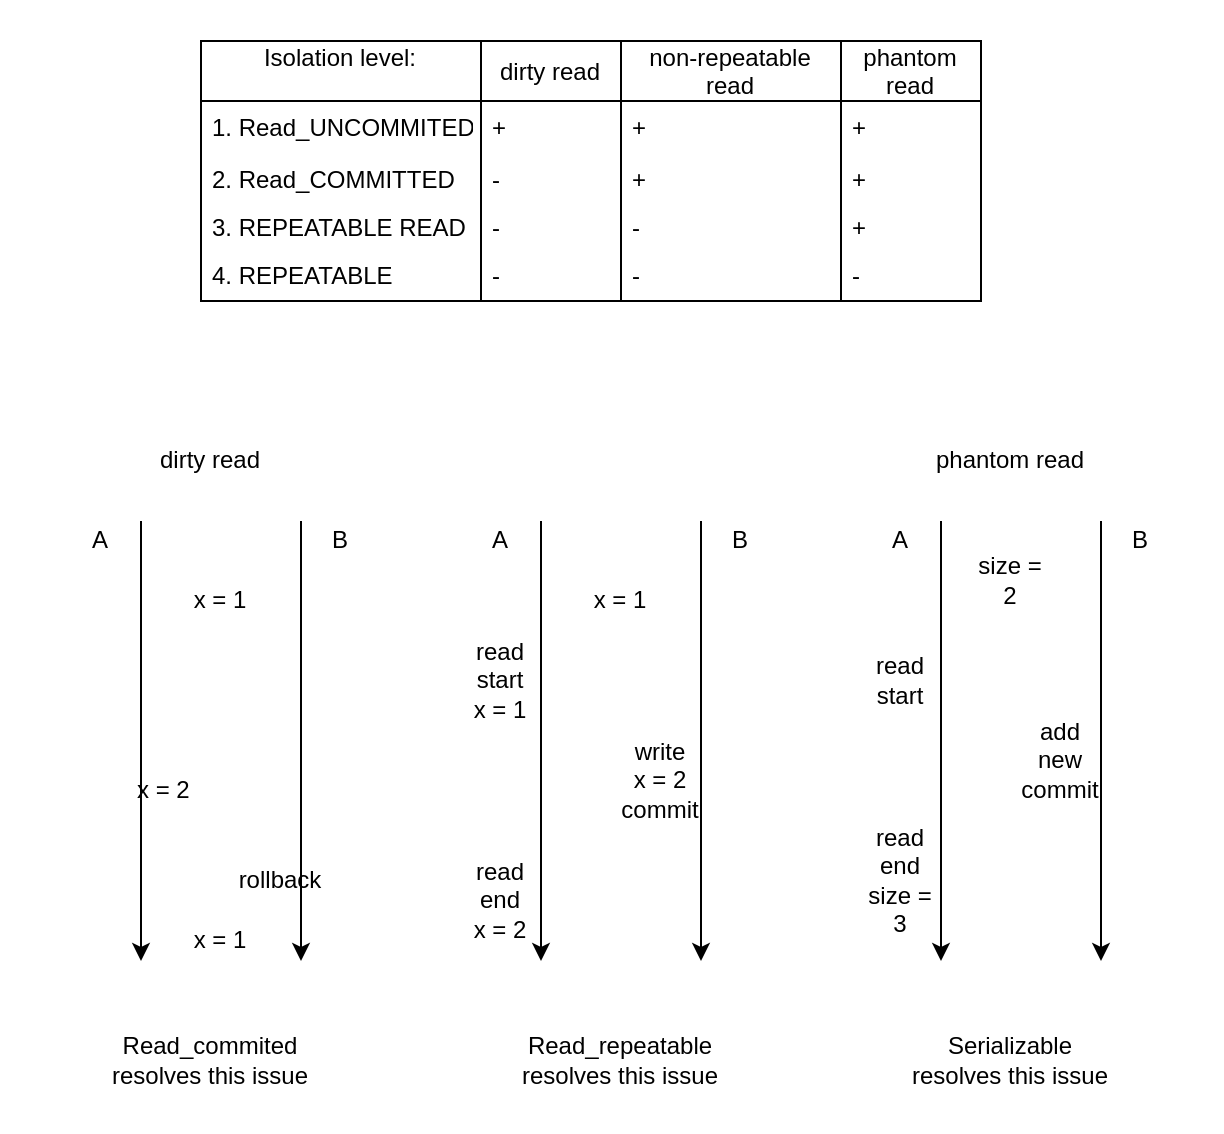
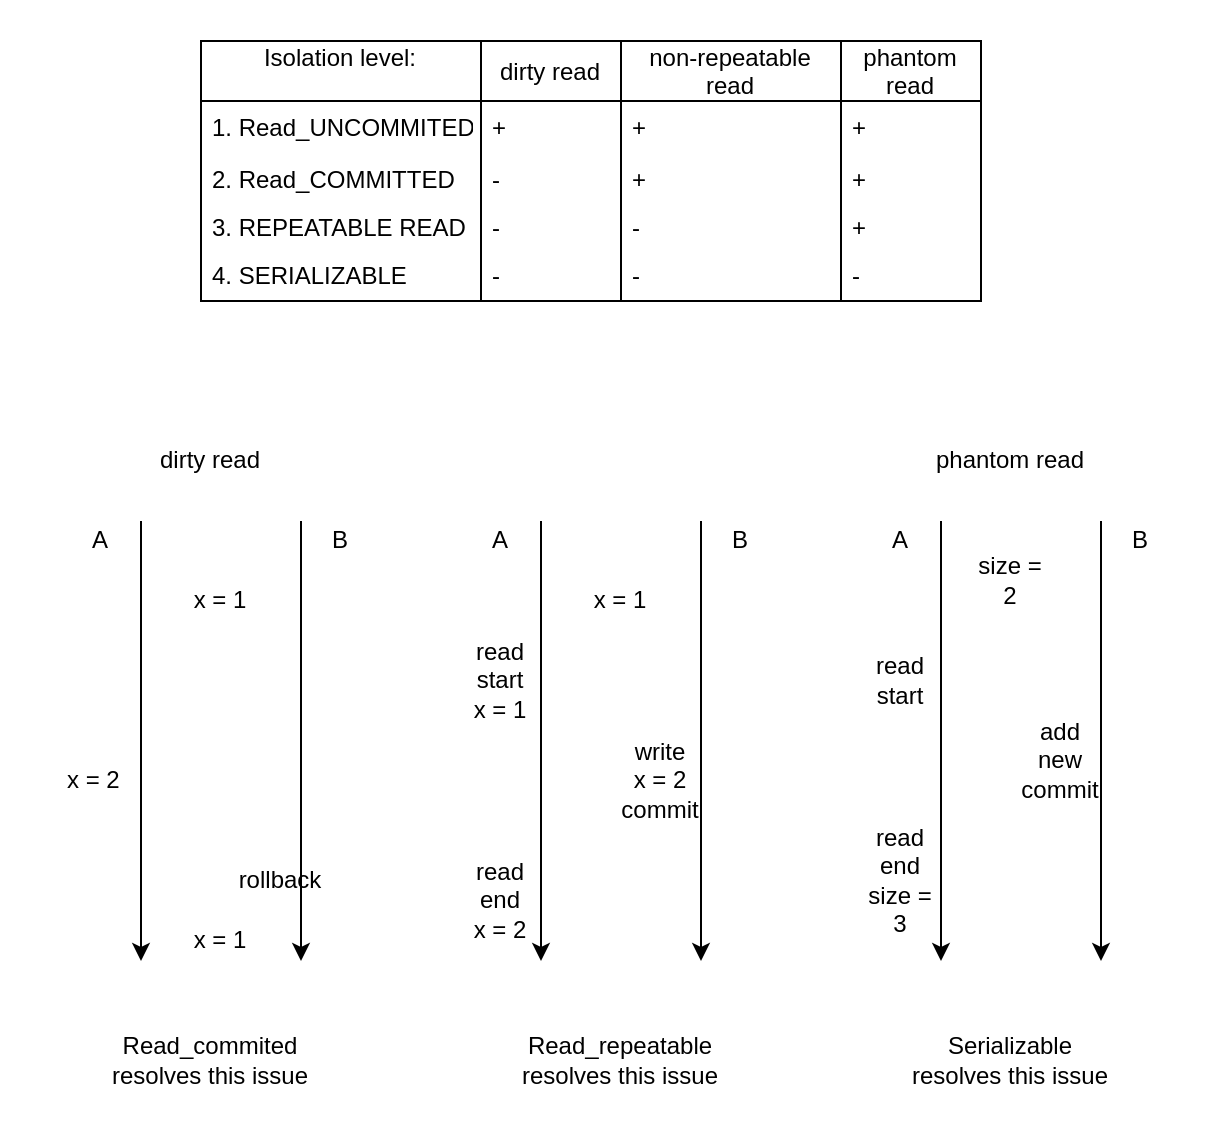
node "4. REPEATABLE": label "4. REPEATABLE" -> "4. SERIALIZABLE"
node "x = 2": moved (161, 791) -> (91, 781)
